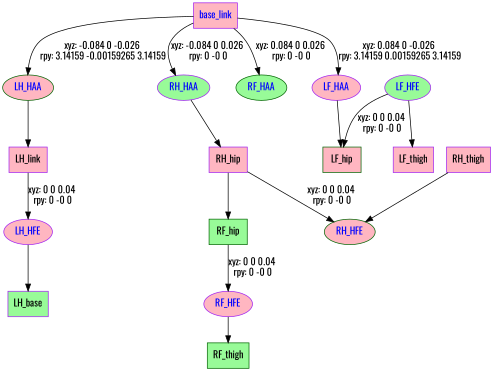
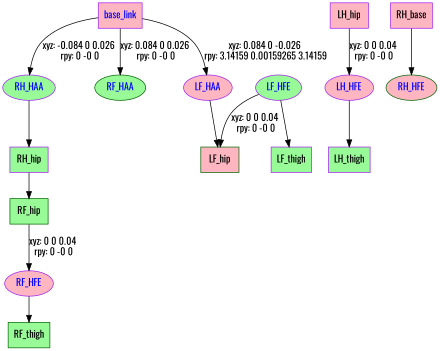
node "LH_HAA": removed
node "LH_link": label "LH_link" -> "LH_hip"
node "RH_hip": fillcolor lightpink -> palegreen
node "LF_thigh": fillcolor lightpink -> palegreen
node "RH_thigh": label "RH_thigh" -> "RH_base"
edge "RH_hip" -> "RH_HFE": removed, label "xyz: 0 0 0.04 rpy: 0 -0 0"
node "LH_base": label "LH_base" -> "LH_thigh"
